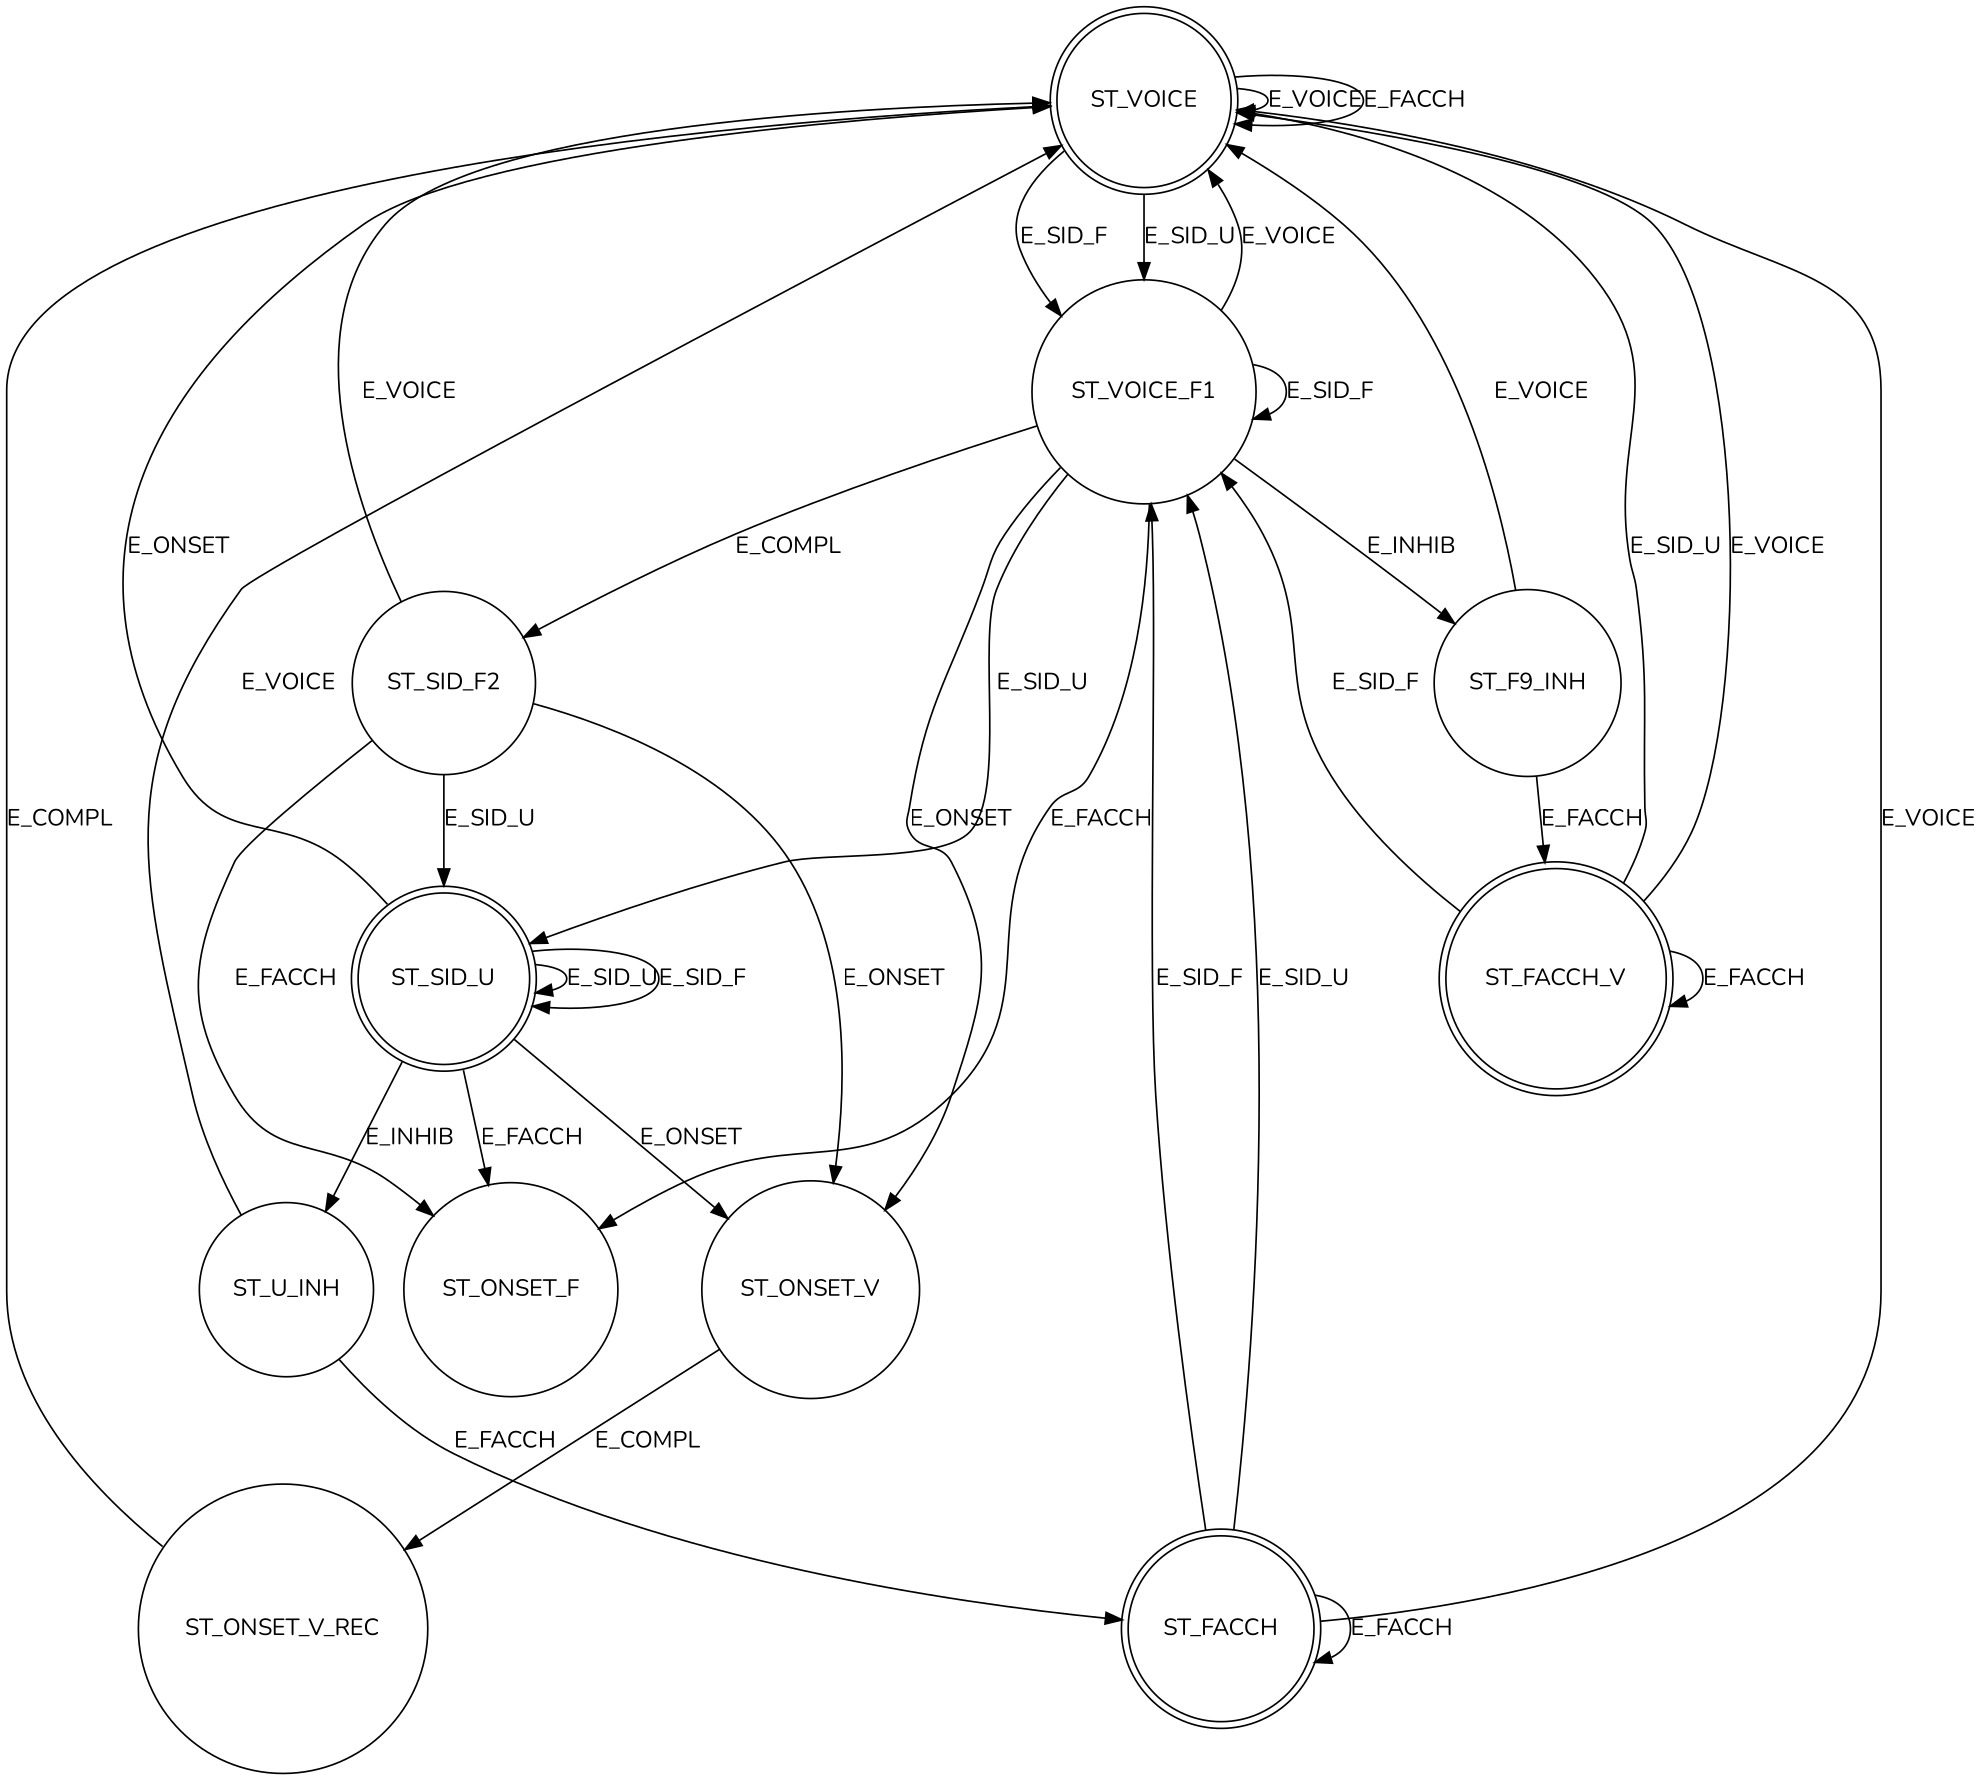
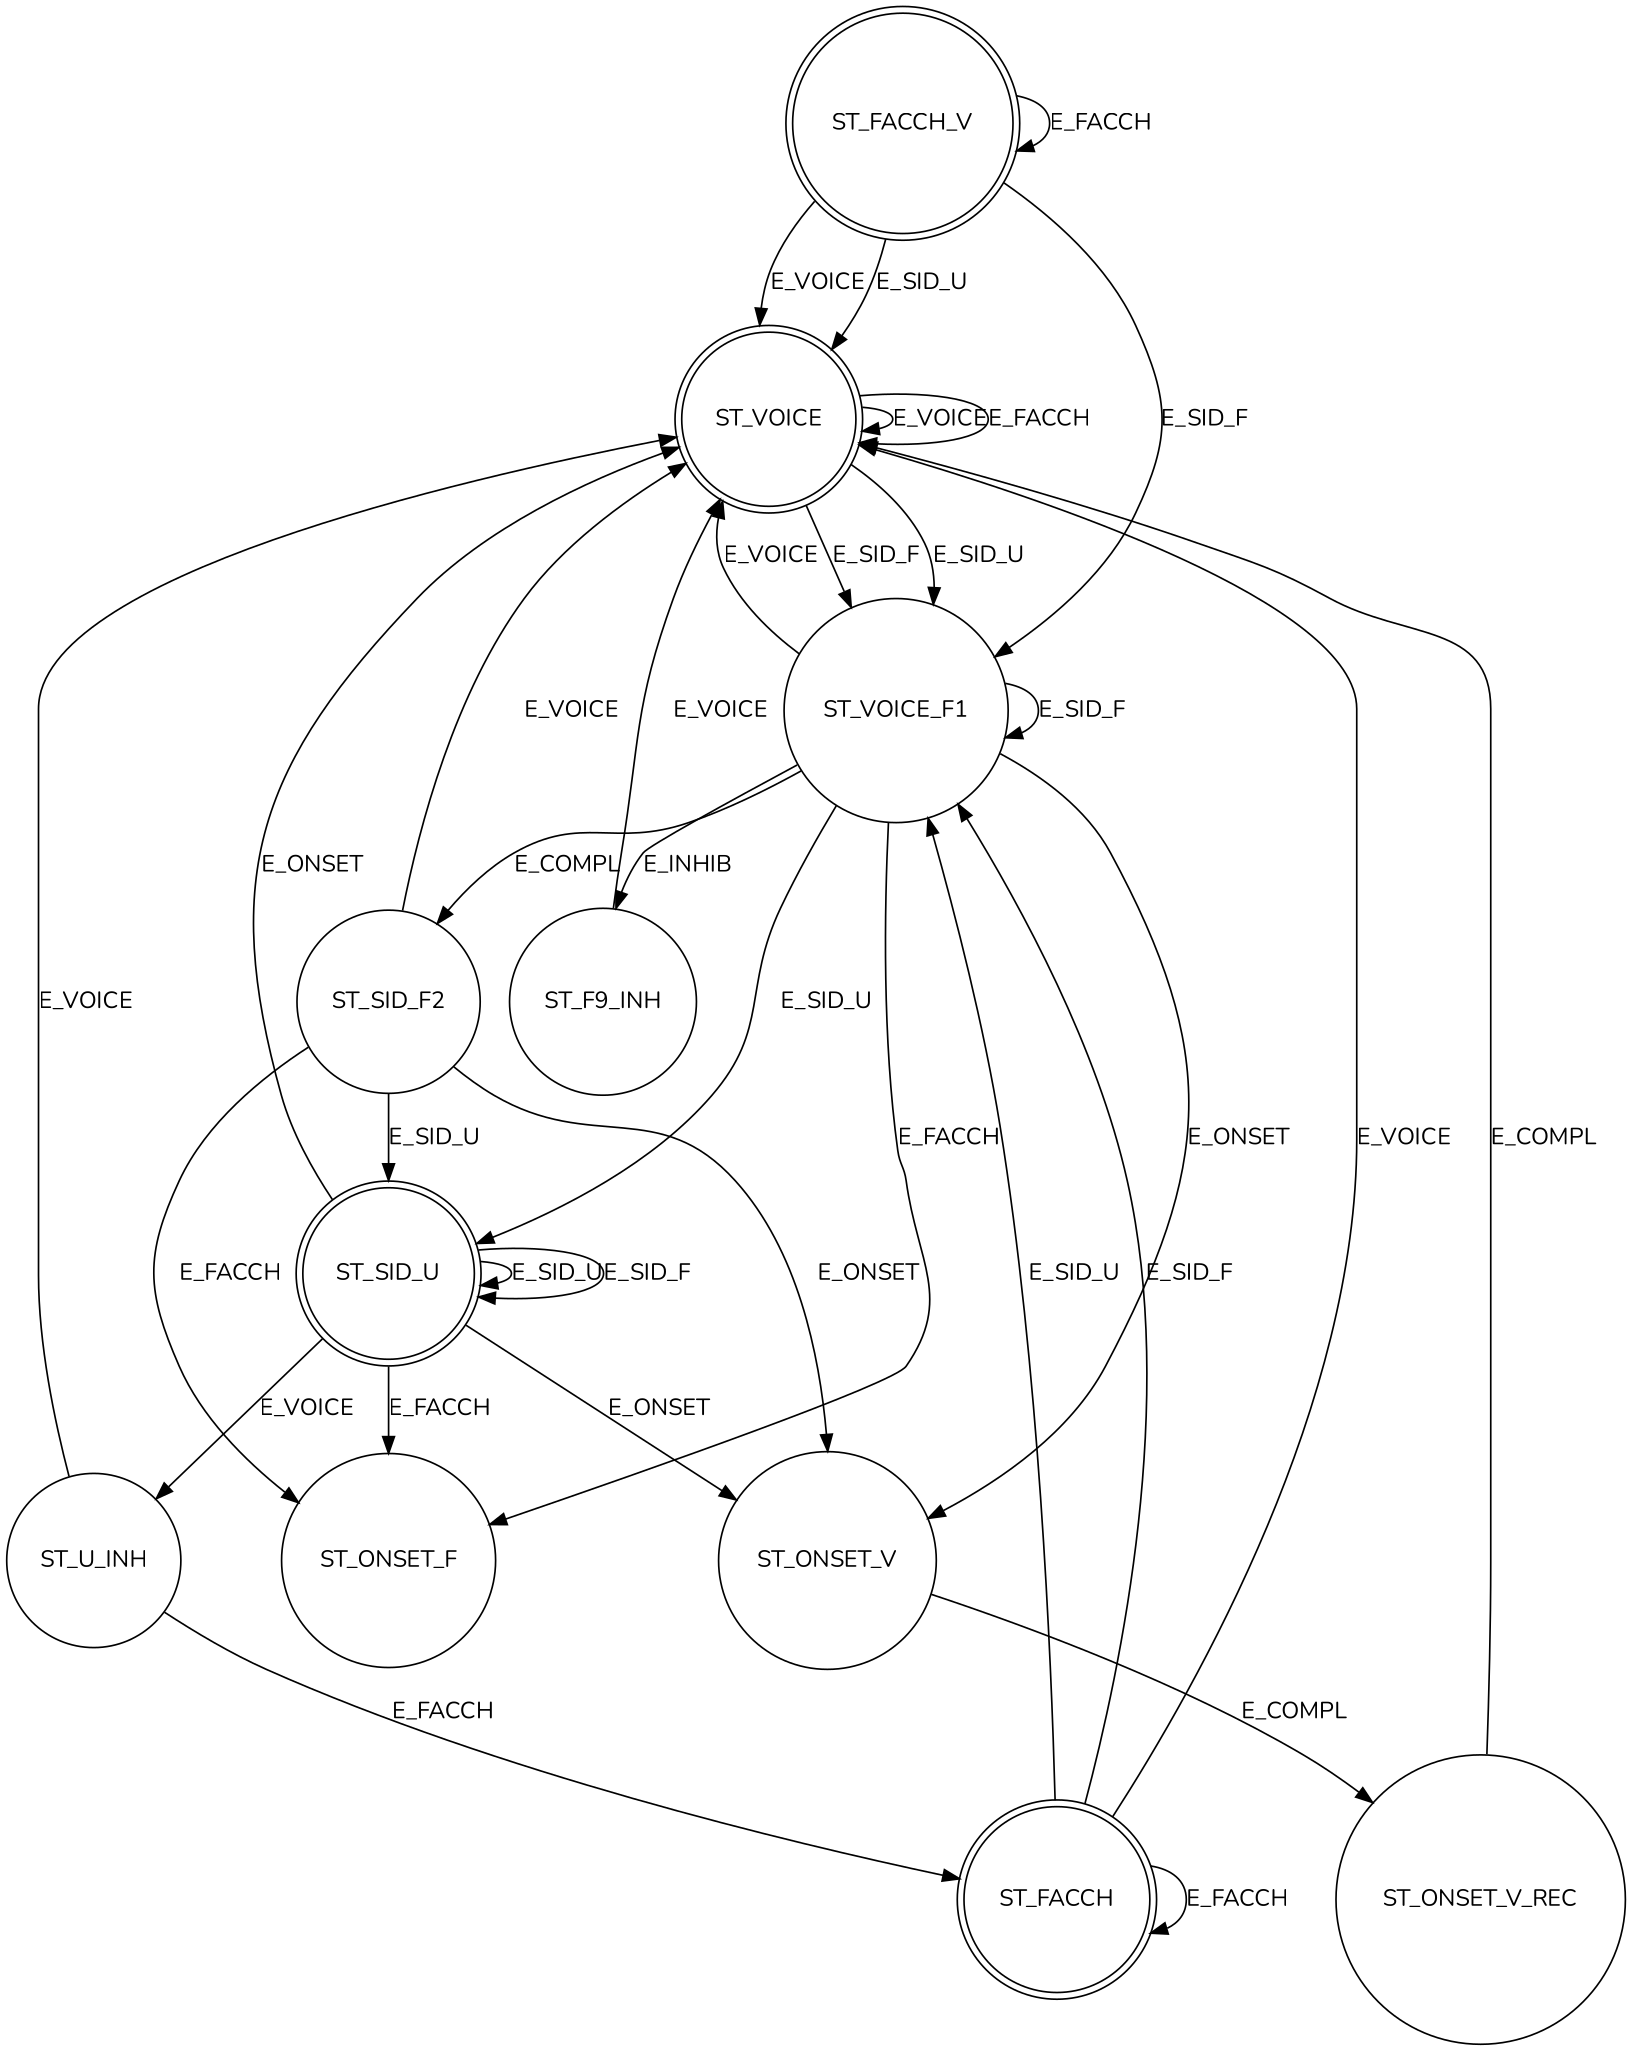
edge "ST_F9_INH" -> "ST_FACCH_V": removed, label "E_FACCH"
edge "ST_SID_U" -> "ST_U_INH": label "E_INHIB" -> "E_VOICE"
